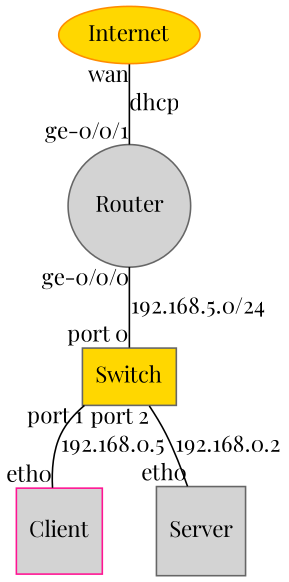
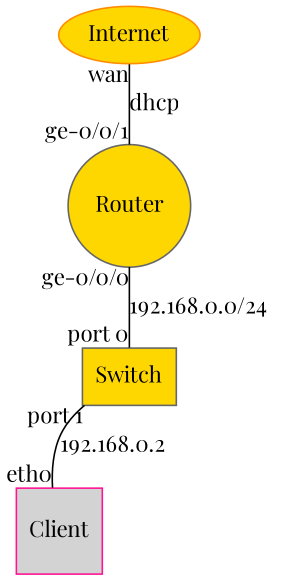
node "Router": fillcolor lightgrey -> gold
edge "Router" -- "Switch": label "192.168.5.0/24" -> "192.168.0.0/24"
edge "Switch" -- "Client": label "192.168.0.5" -> "192.168.0.2"
node "Server": removed
